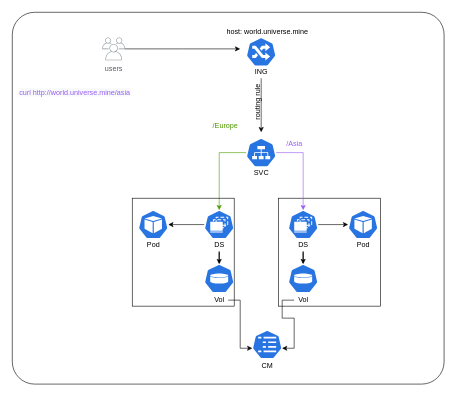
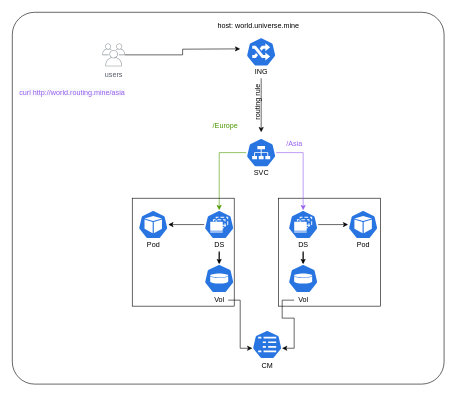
node "host: world.universe.mine": moved (267, 32) -> (258, 26)
node "users": moved (114, 49) -> (114, 55)
node "curl http://world.universe.mine/asia": label "curl http://world.universe.mine/asia" -> "curl http://world.routing.mine/asia"
